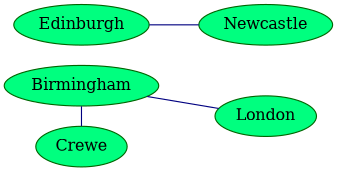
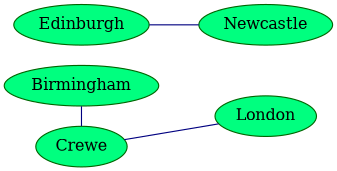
edge "Birmingham" -- "London": now "Crewe" -- "London"
